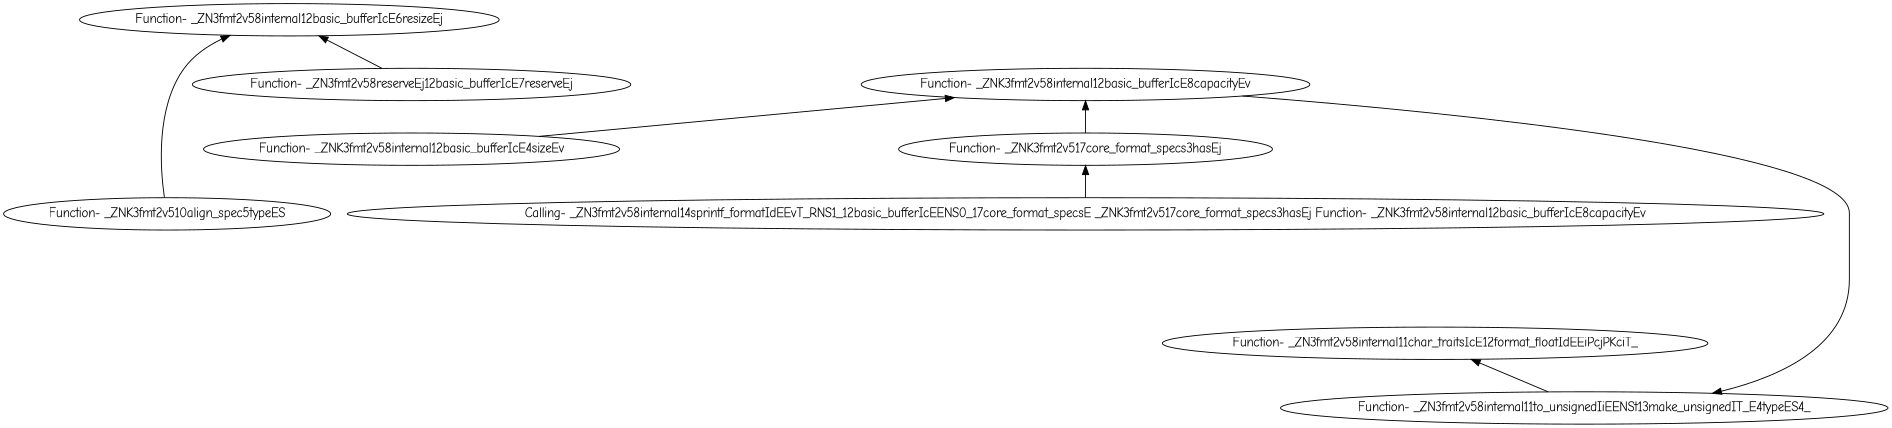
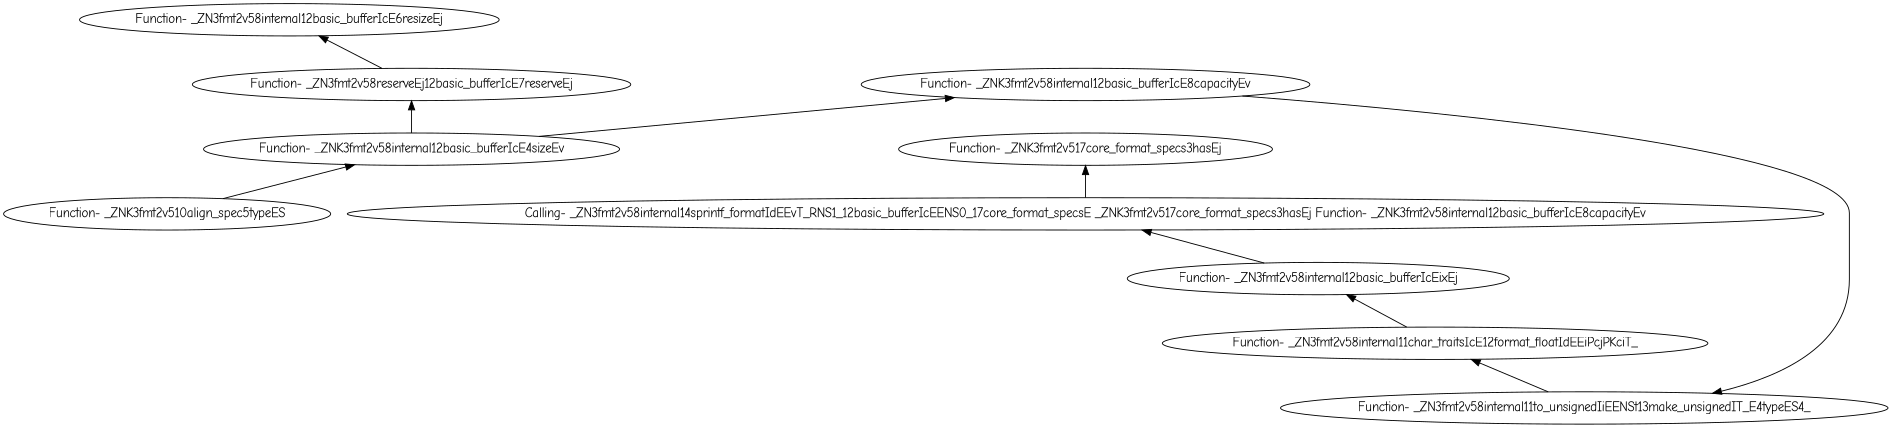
edge "Function- _ZNK3fmt2v510align_spec5typeES" -> "Function- _ZN3fmt2v58internal12basic_bufferIcE6resizeEj": now "Function- _ZNK3fmt2v510align_spec5typeES" -> "Function- _ZNK3fmt2v58internal12basic_bufferIcE4sizeEv"
edge "Function- _ZNK3fmt2v58internal12basic_bufferIcE4sizeEv" -> "Function- _ZN3fmt2v58reserveEj12basic_bufferIcE7reserveEj": added
edge "Function- _ZNK3fmt2v517core_format_specs3hasEj" -> "Function- _ZNK3fmt2v58internal12basic_bufferIcE8capacityEv": removed
node "Function- _ZN3fmt2v58internal12basic_bufferIcEixEj": added
